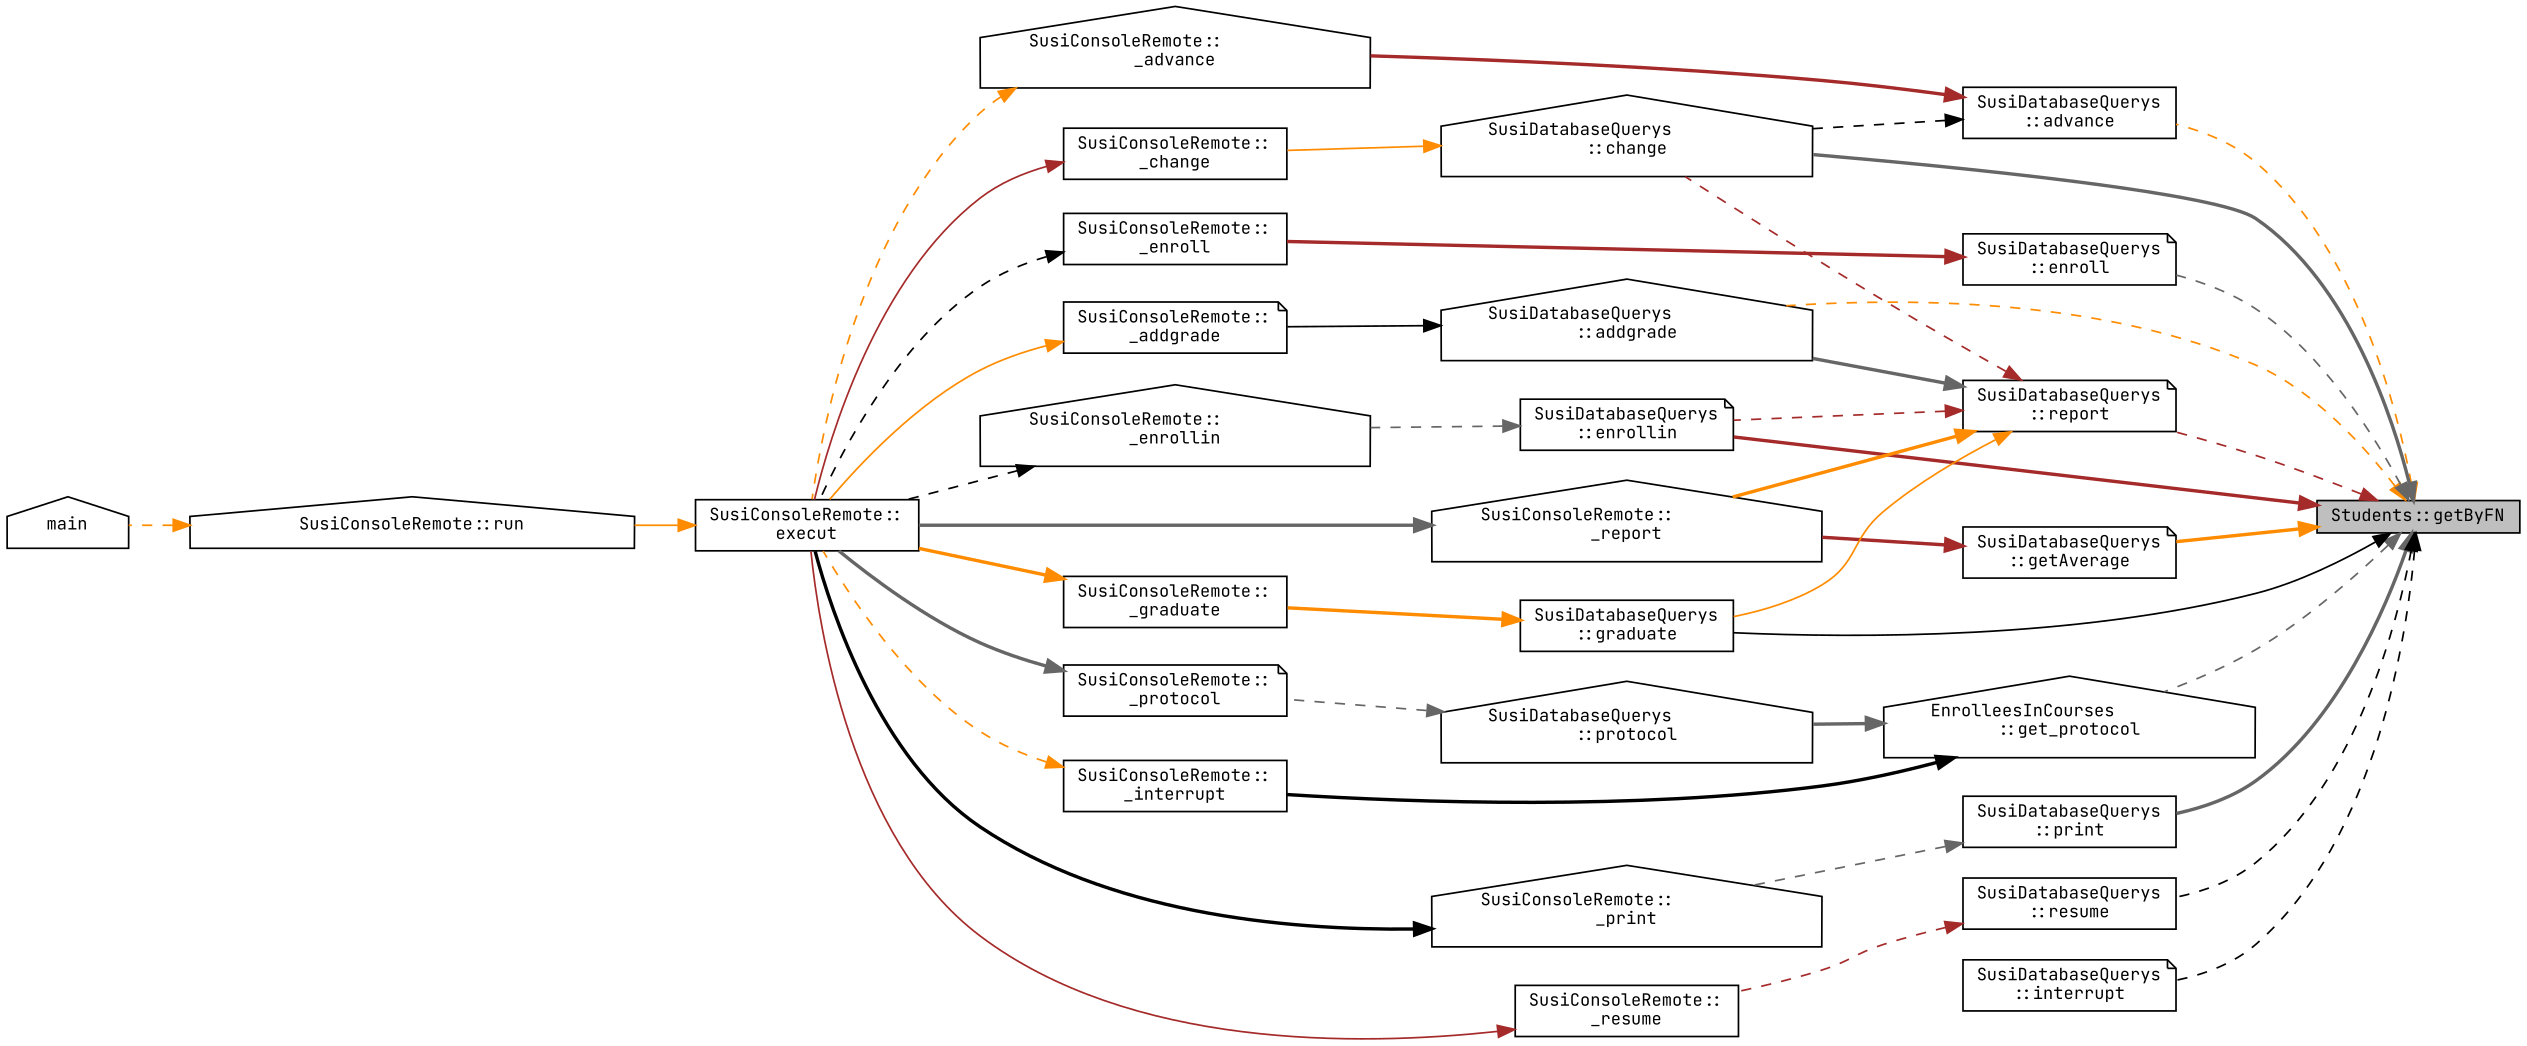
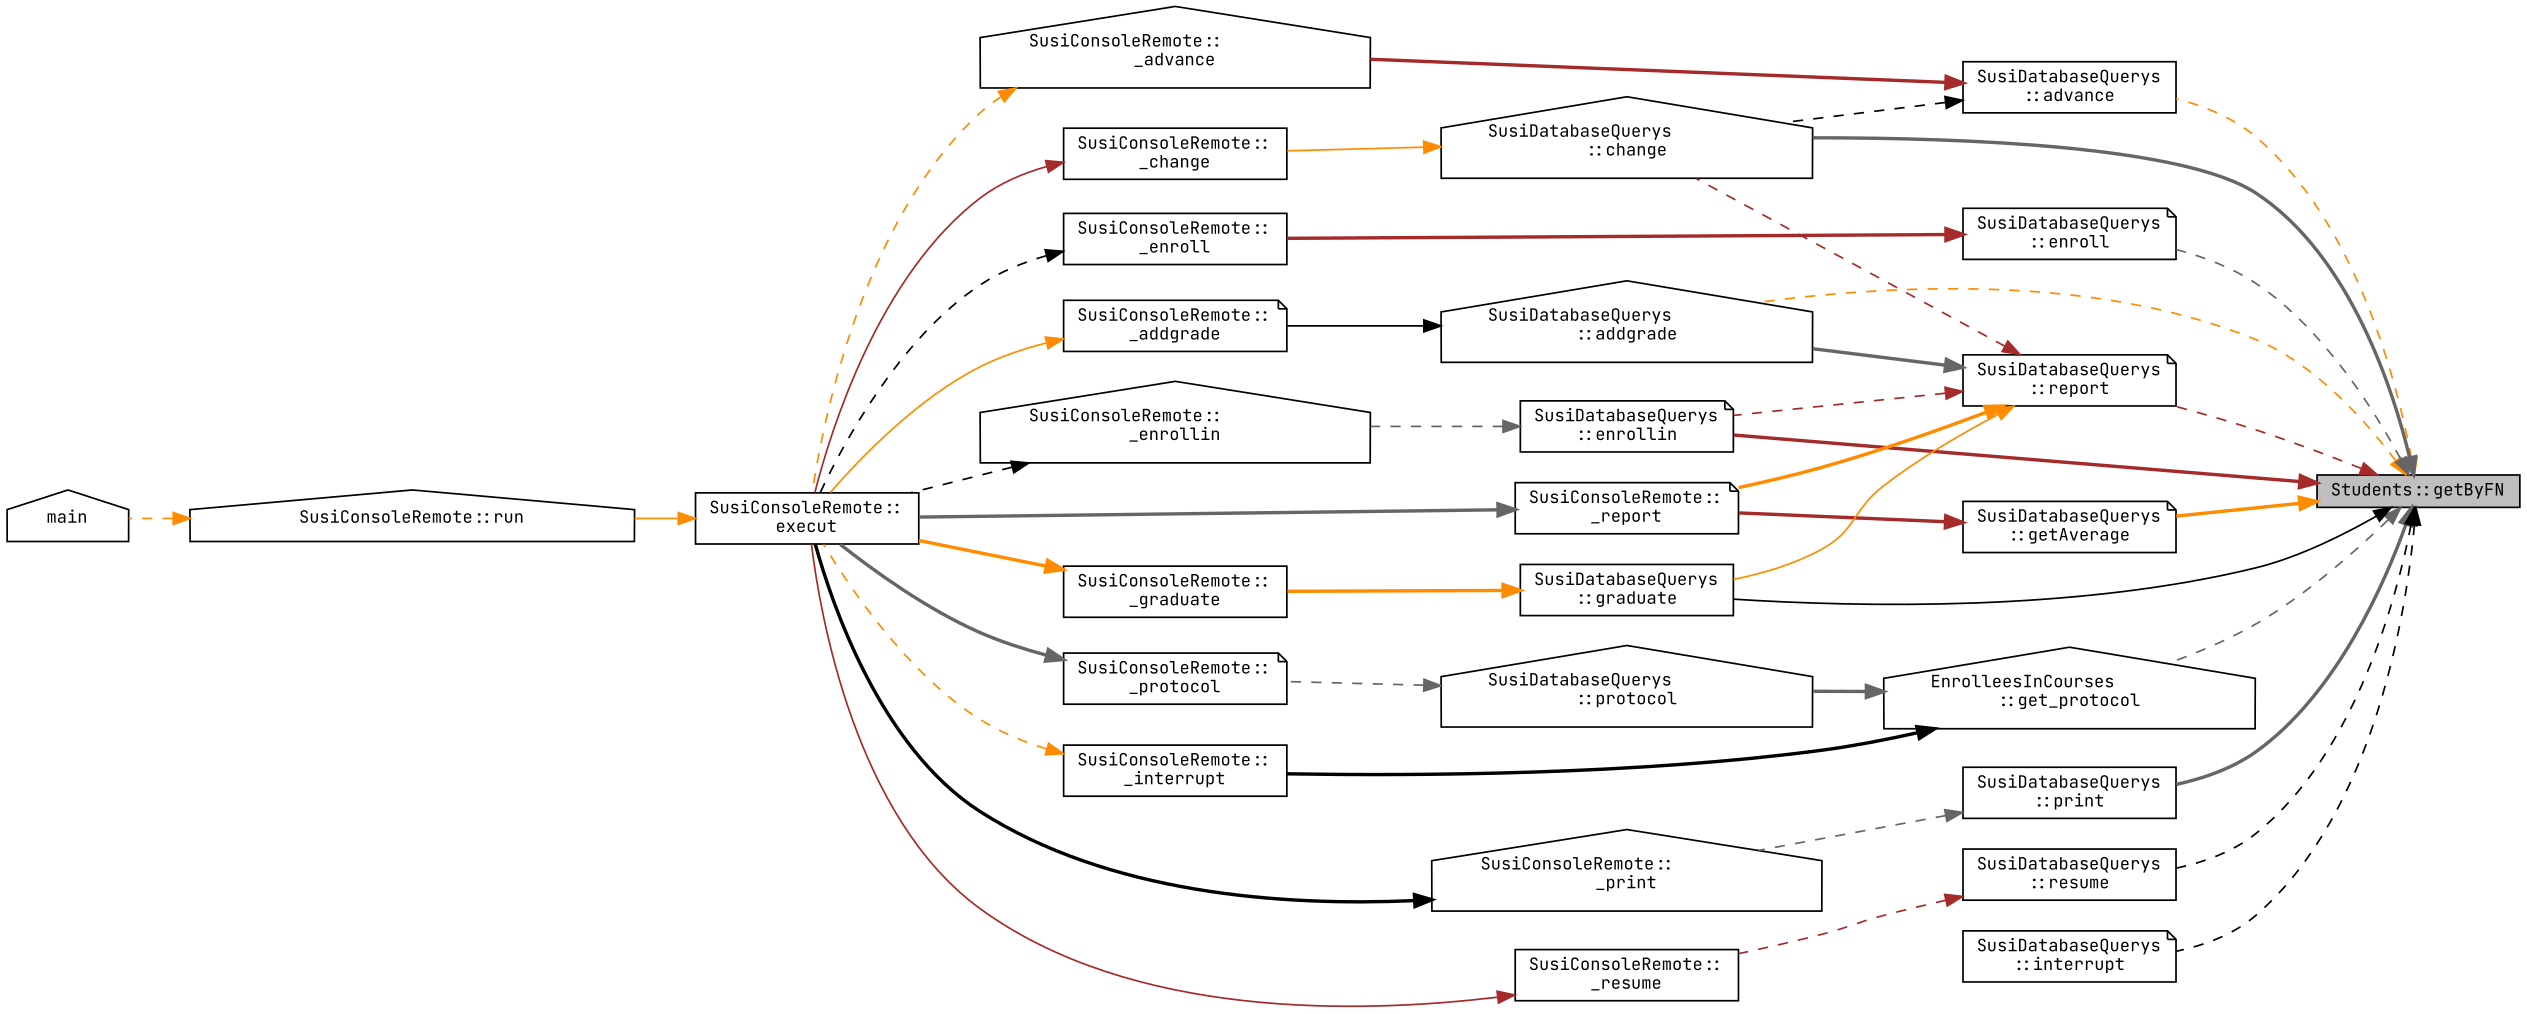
node "SusiConsoleRemote:: _report": shape house -> note
